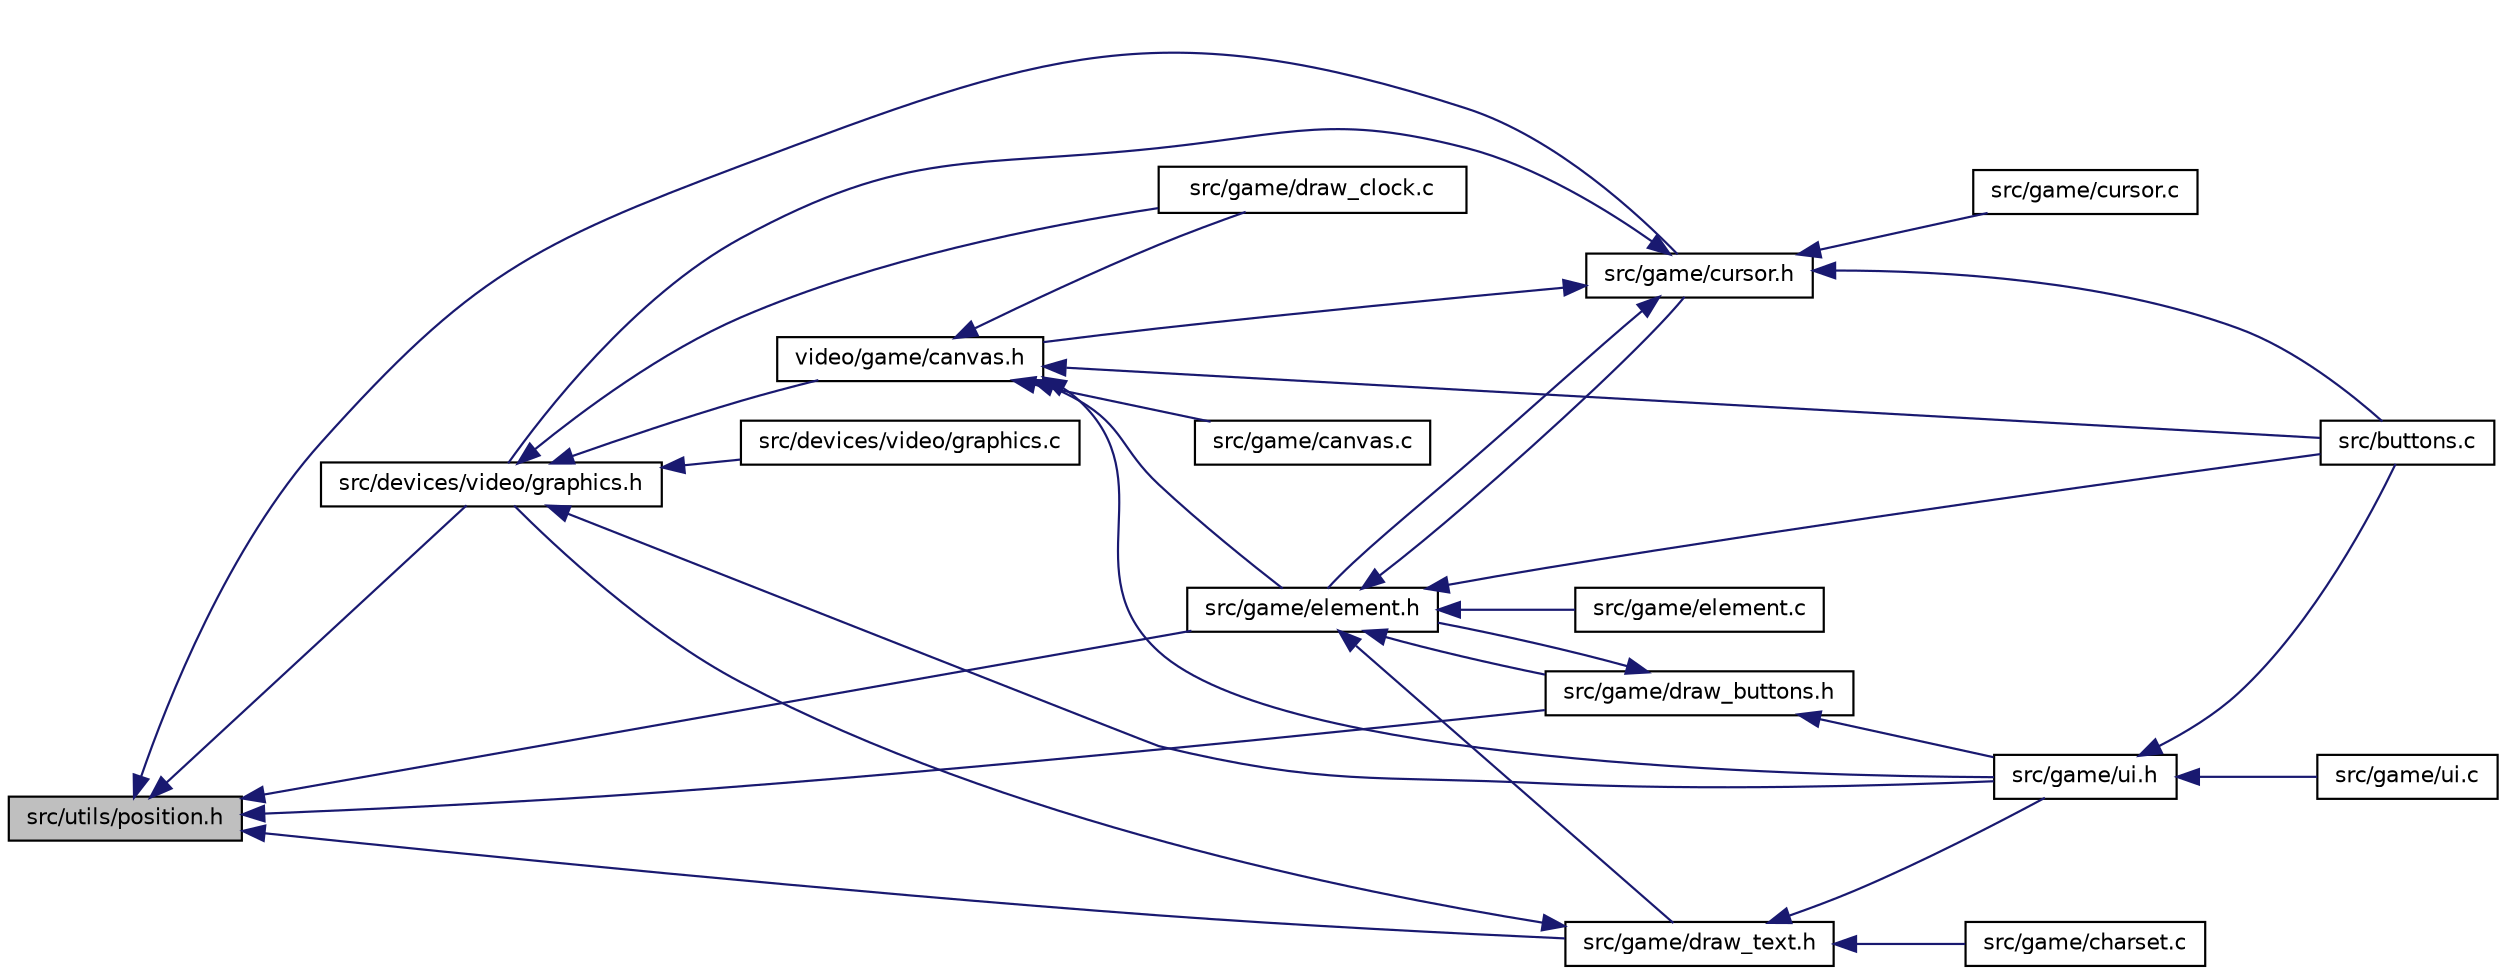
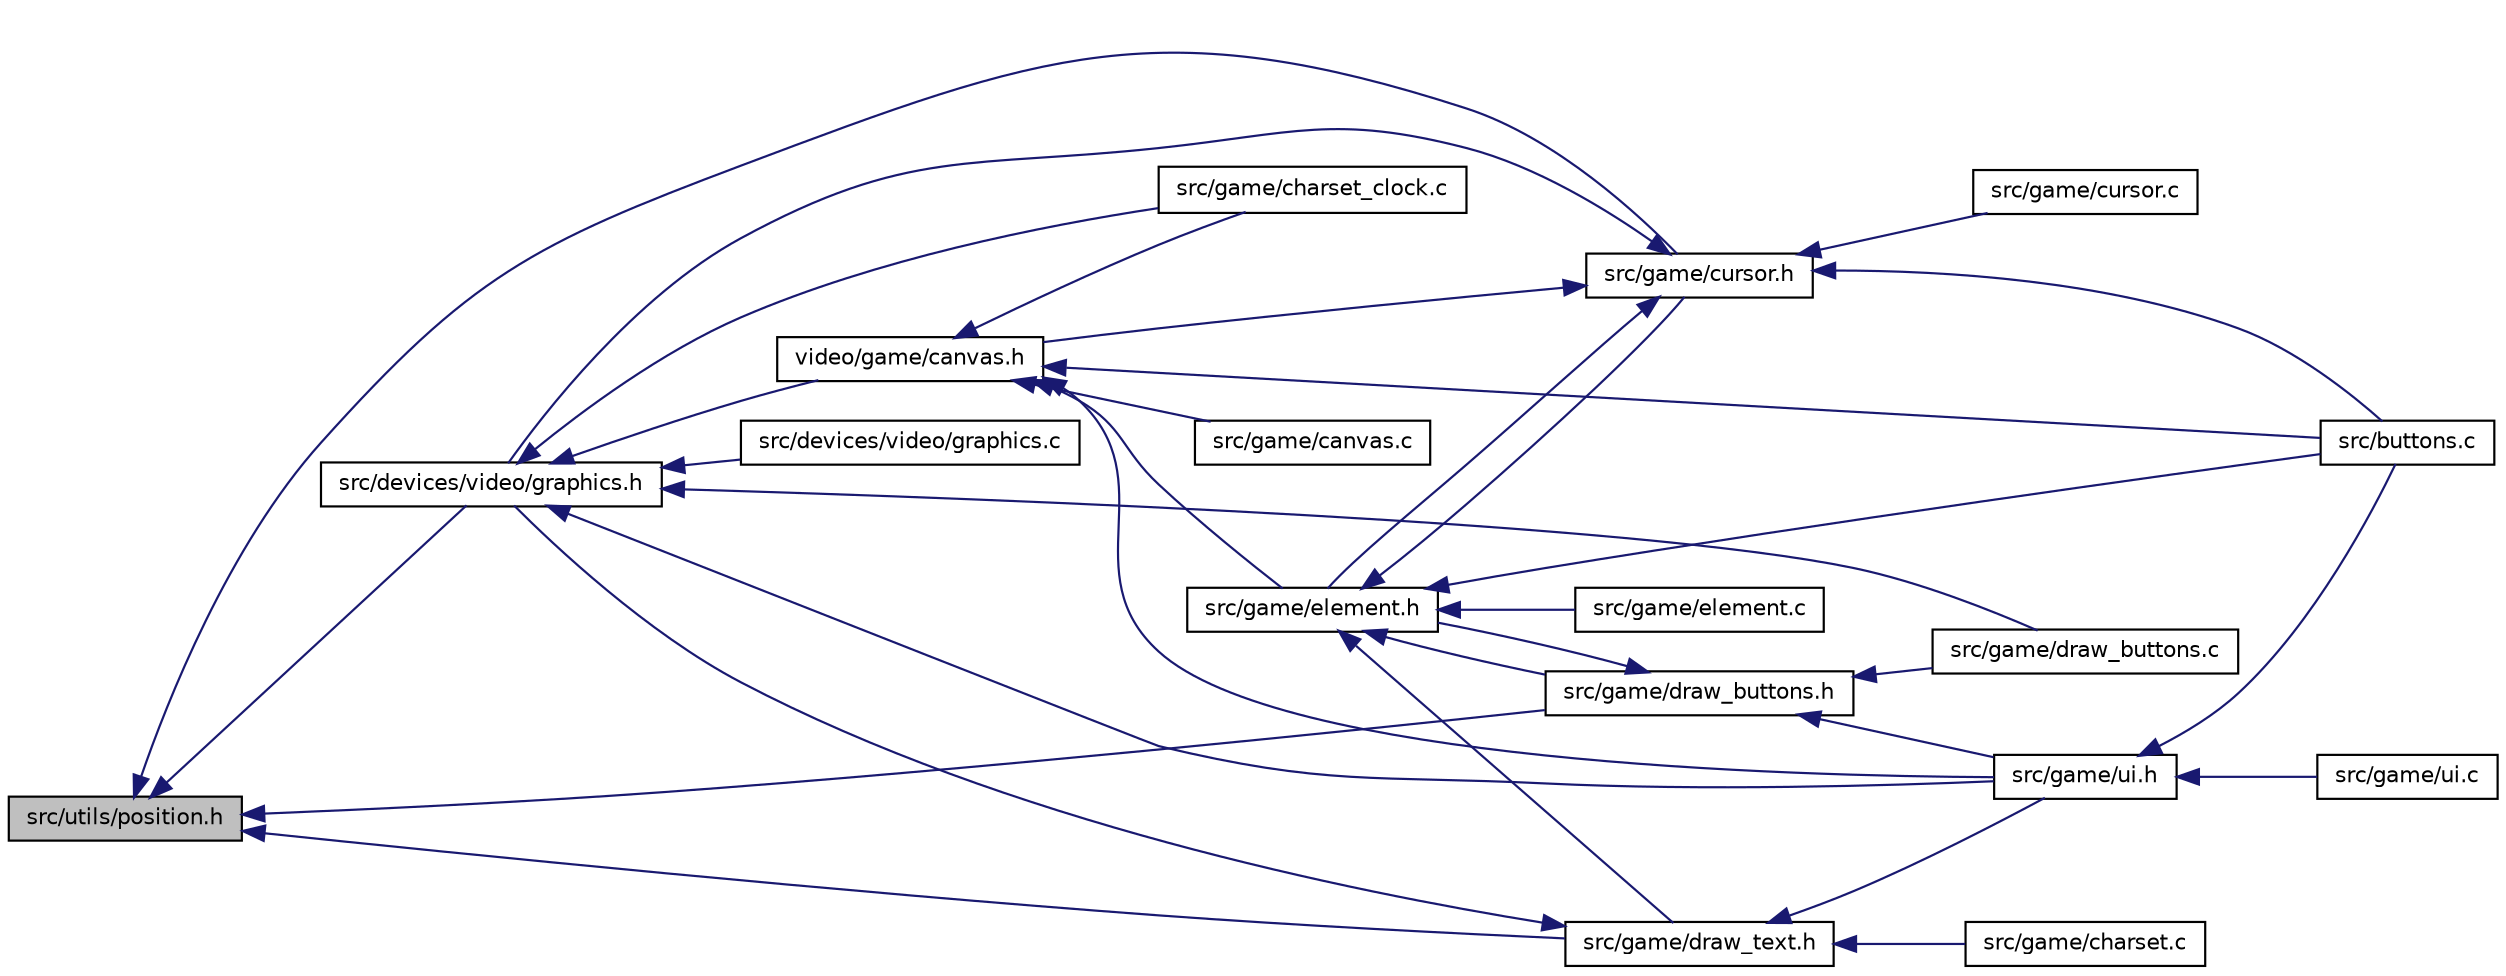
node "src/game/draw_clock.c": label "src/game/draw_clock.c" -> "src/game/charset_clock.c"
node "src/game/draw_buttons.c": added
edge "src/game/element.h" -> "src/utils/position.h": removed
